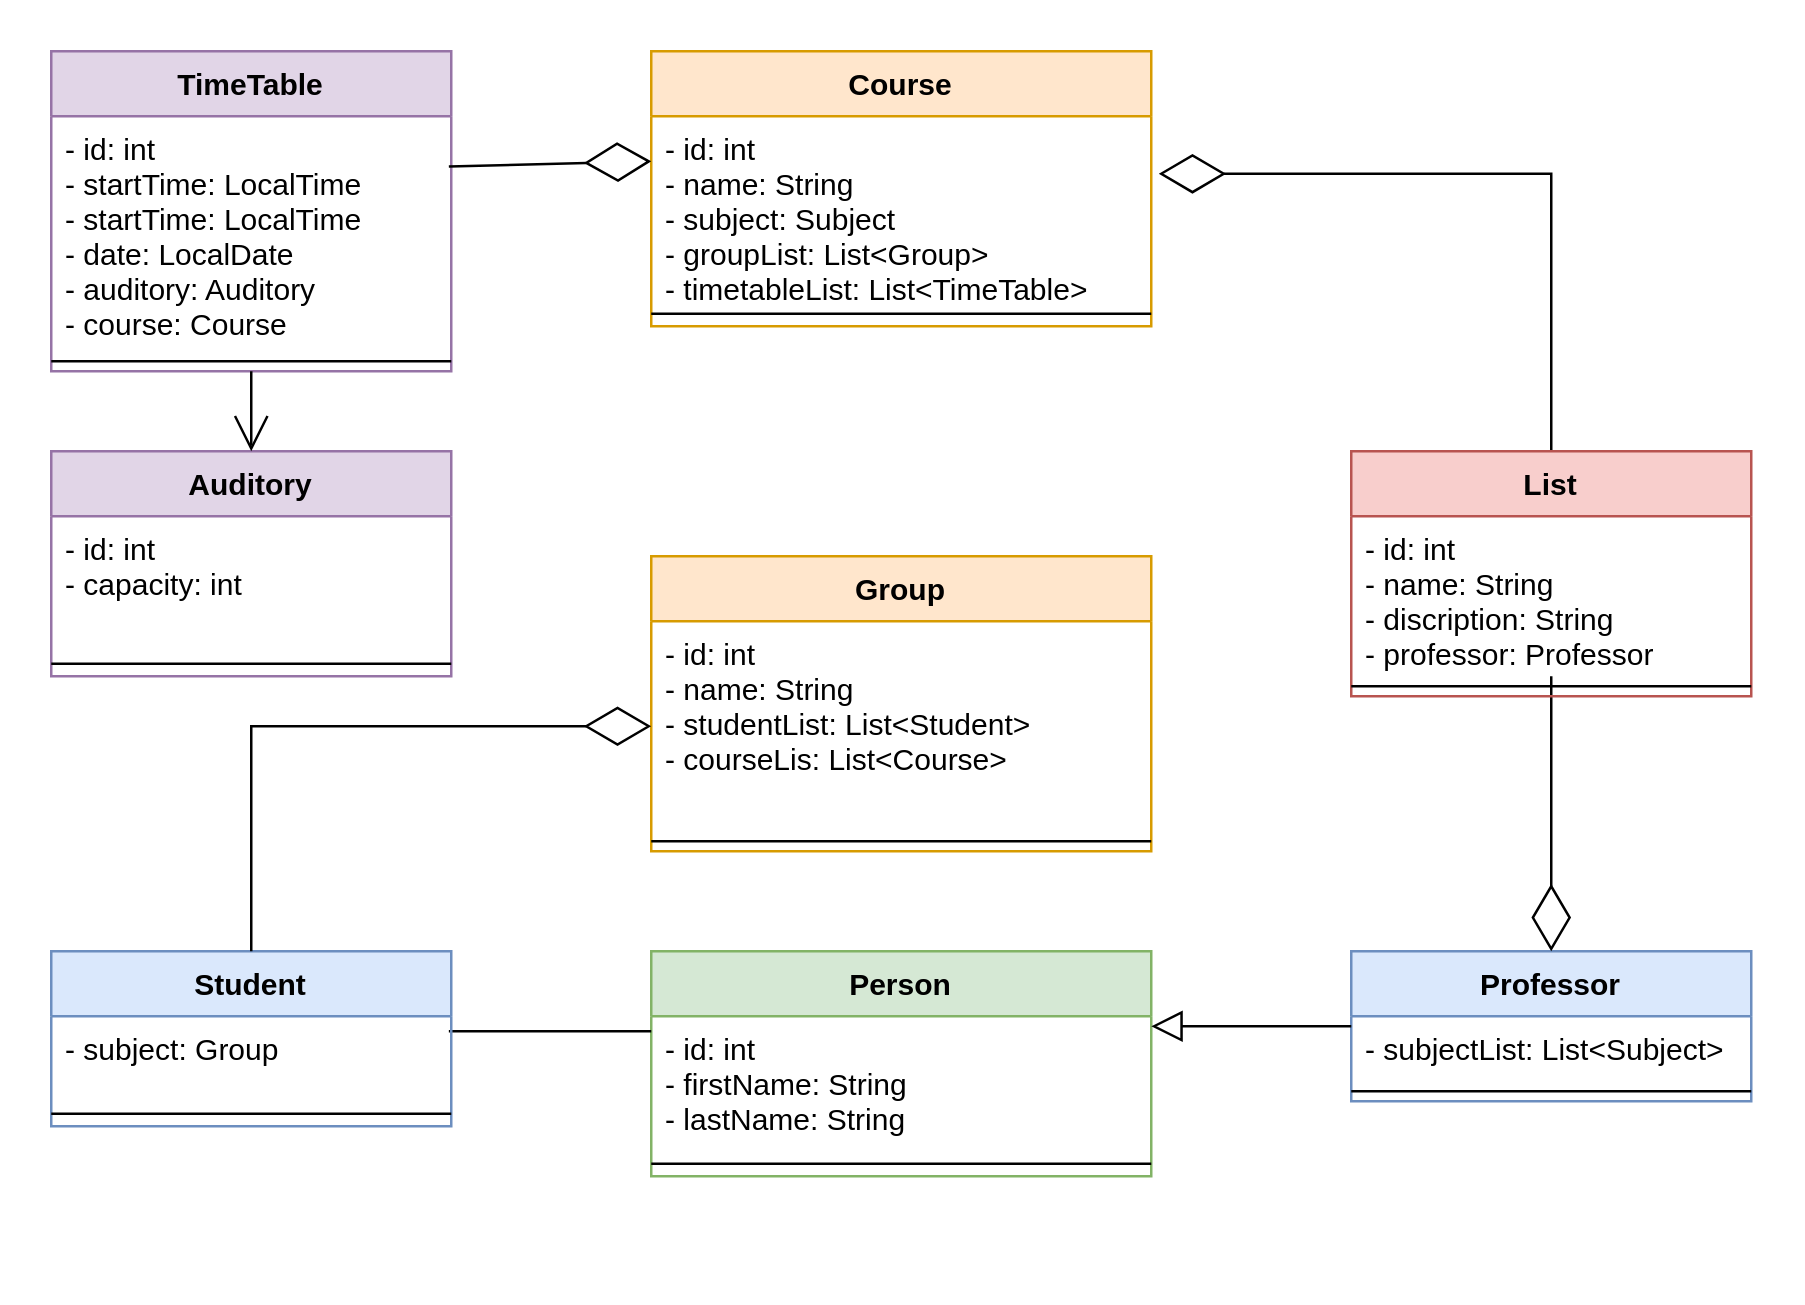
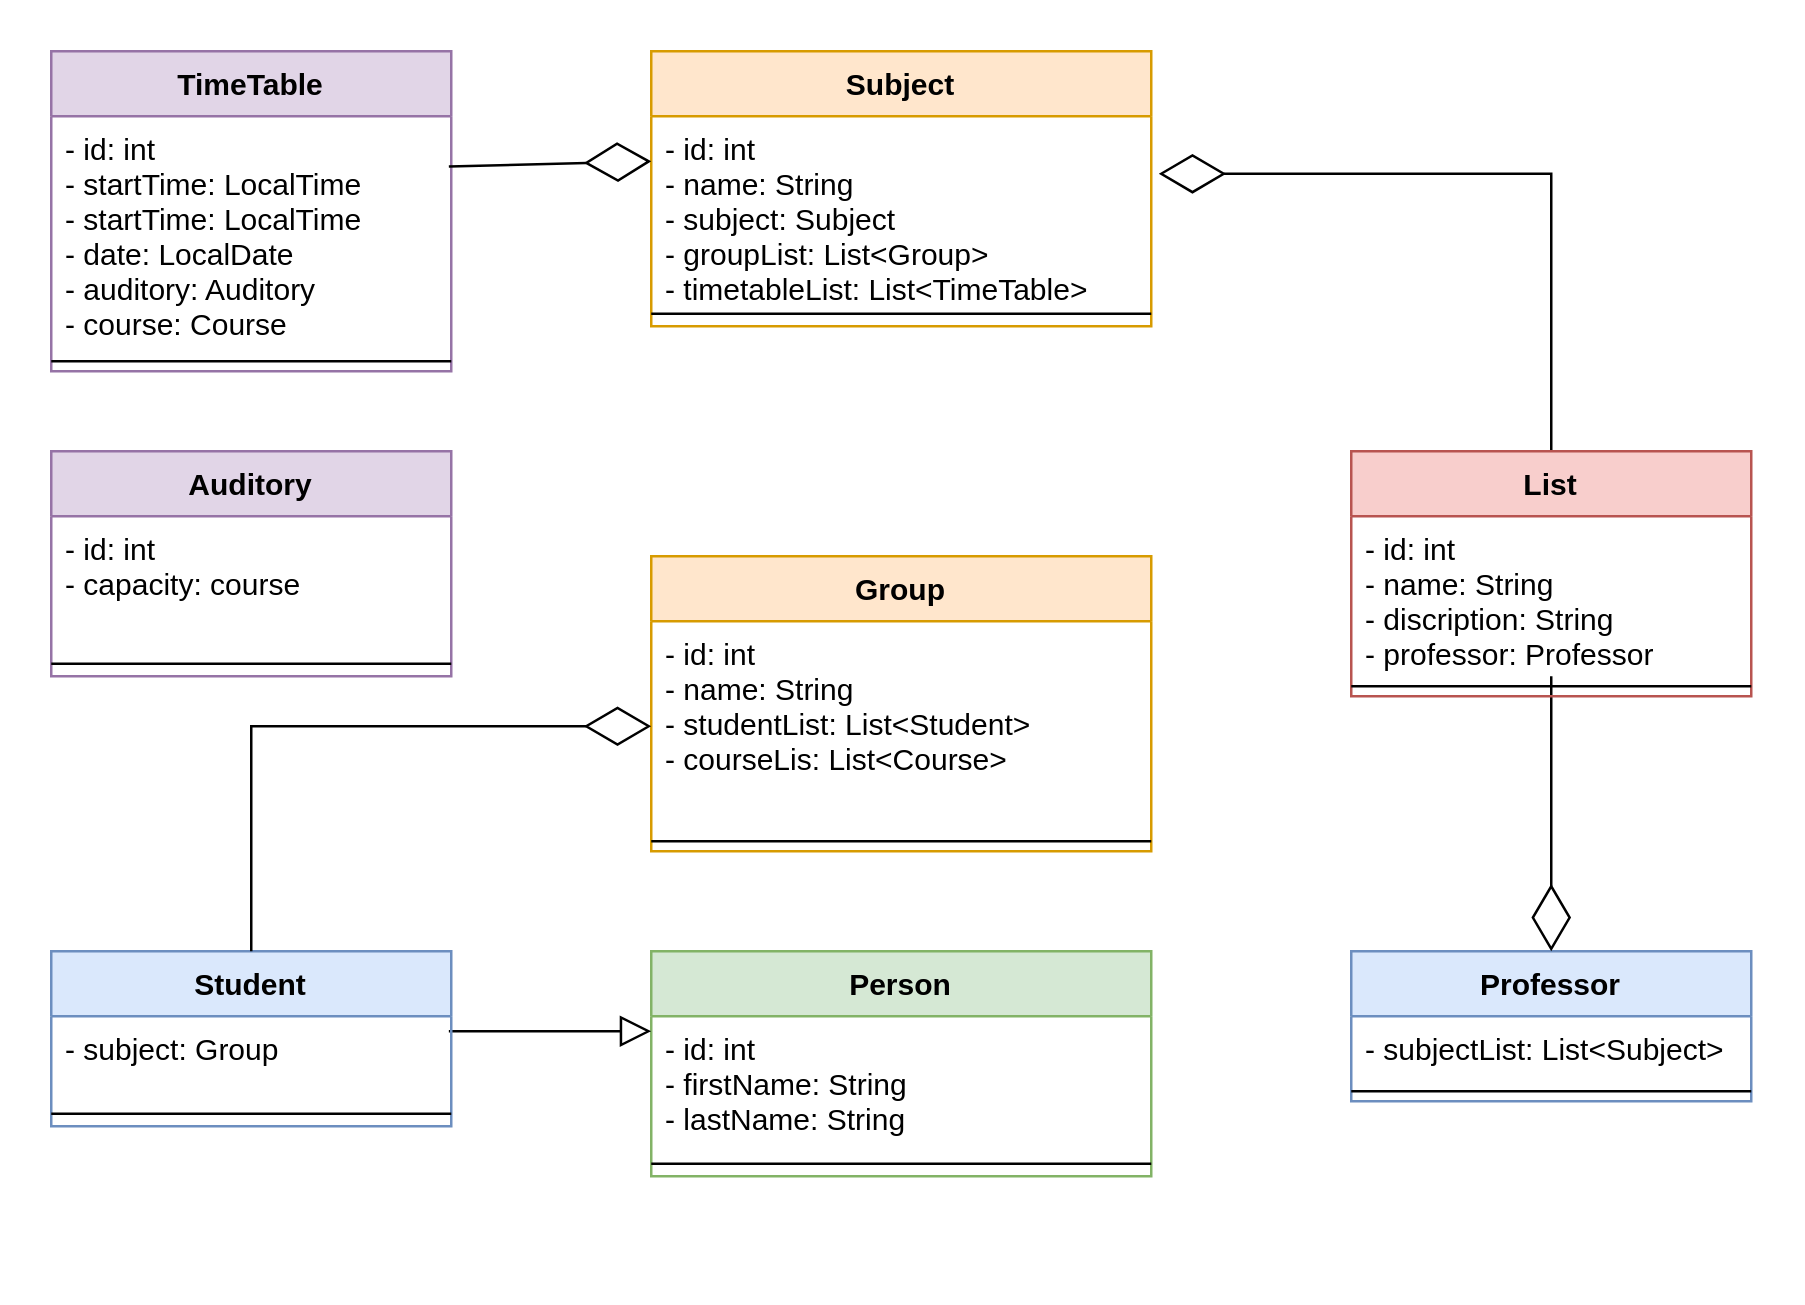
node "Course": label "Course" -> "Subject"
edge "TimeTable" -> "Auditory": removed
node "- id: int - capacity: int": label "- id: int - capacity: int" -> "- id: int - capacity: course"
edge "Professor" -> "Person": removed
edge "- subject: Group" -- "Person": arrowhead none -> block
